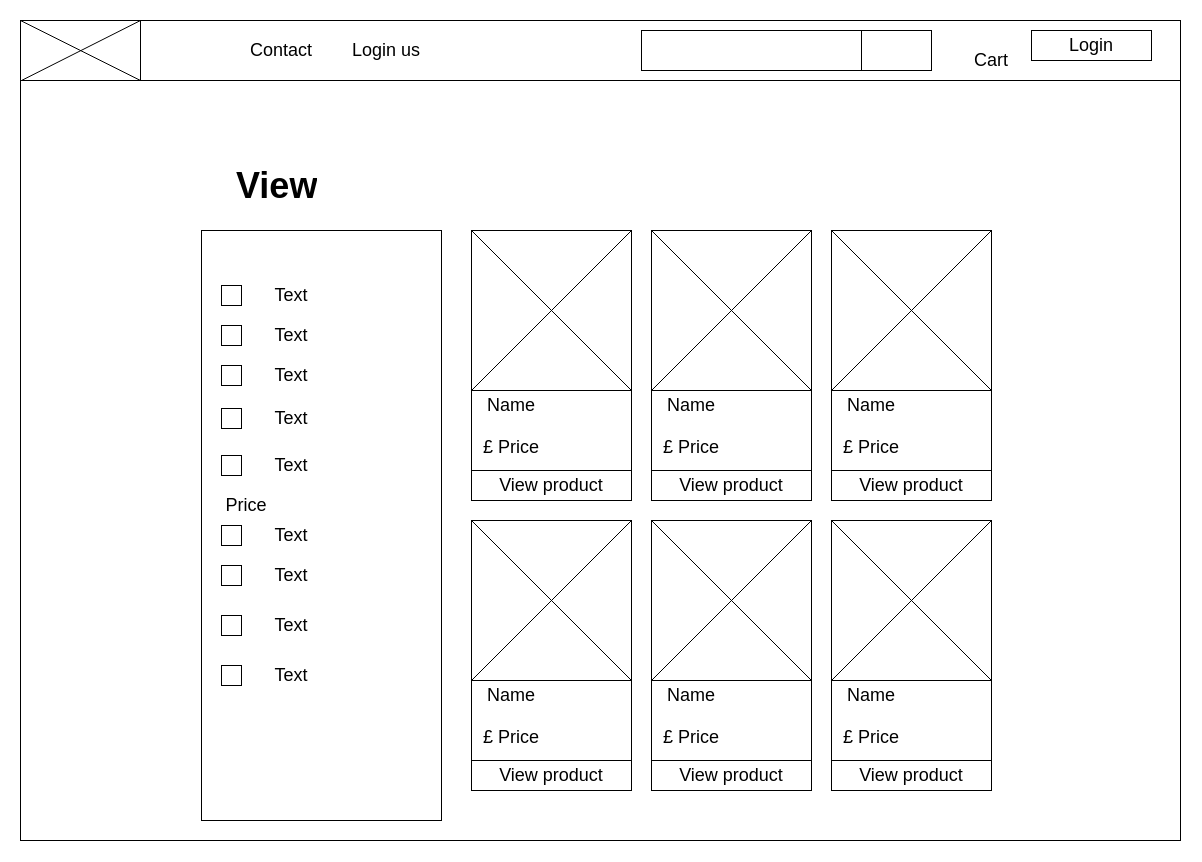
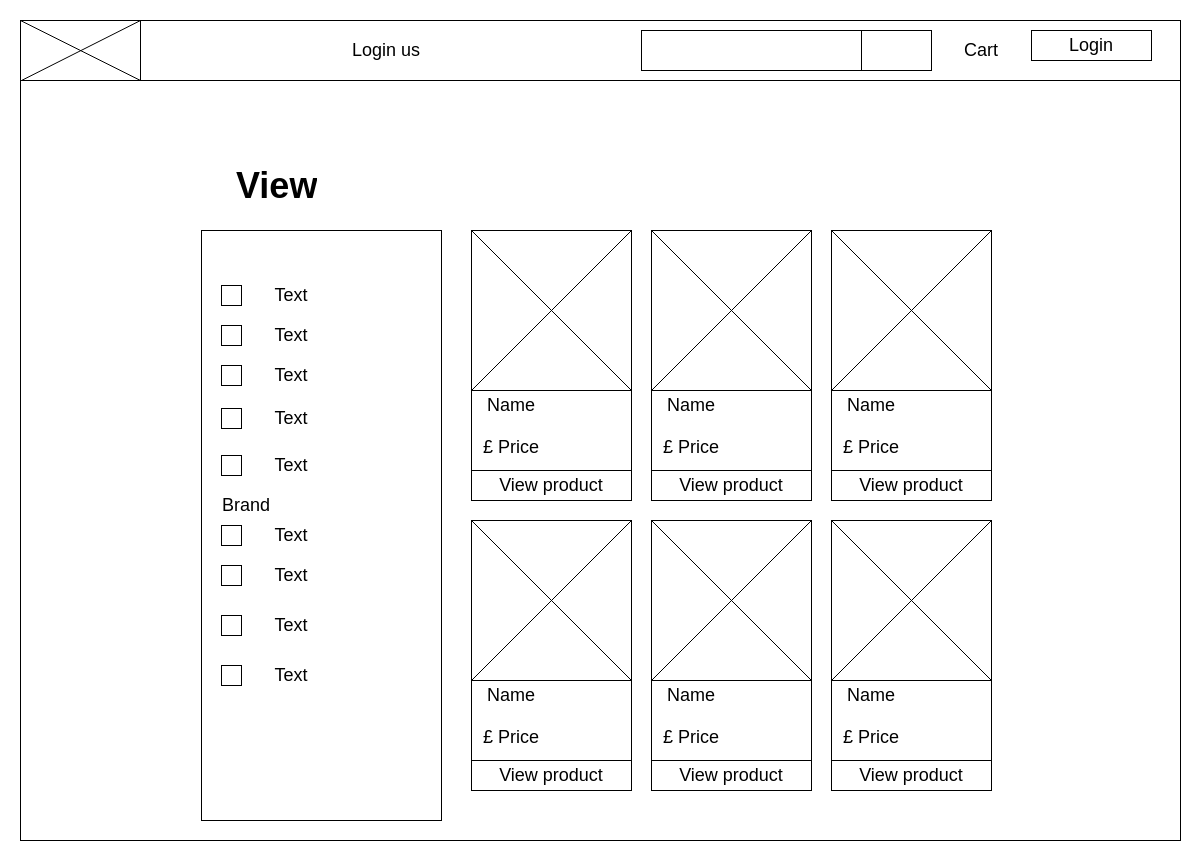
node "Contact": removed
node "Cart": moved (992, 61) -> (982, 51)
node "Price": label "Price" -> "Brand"
